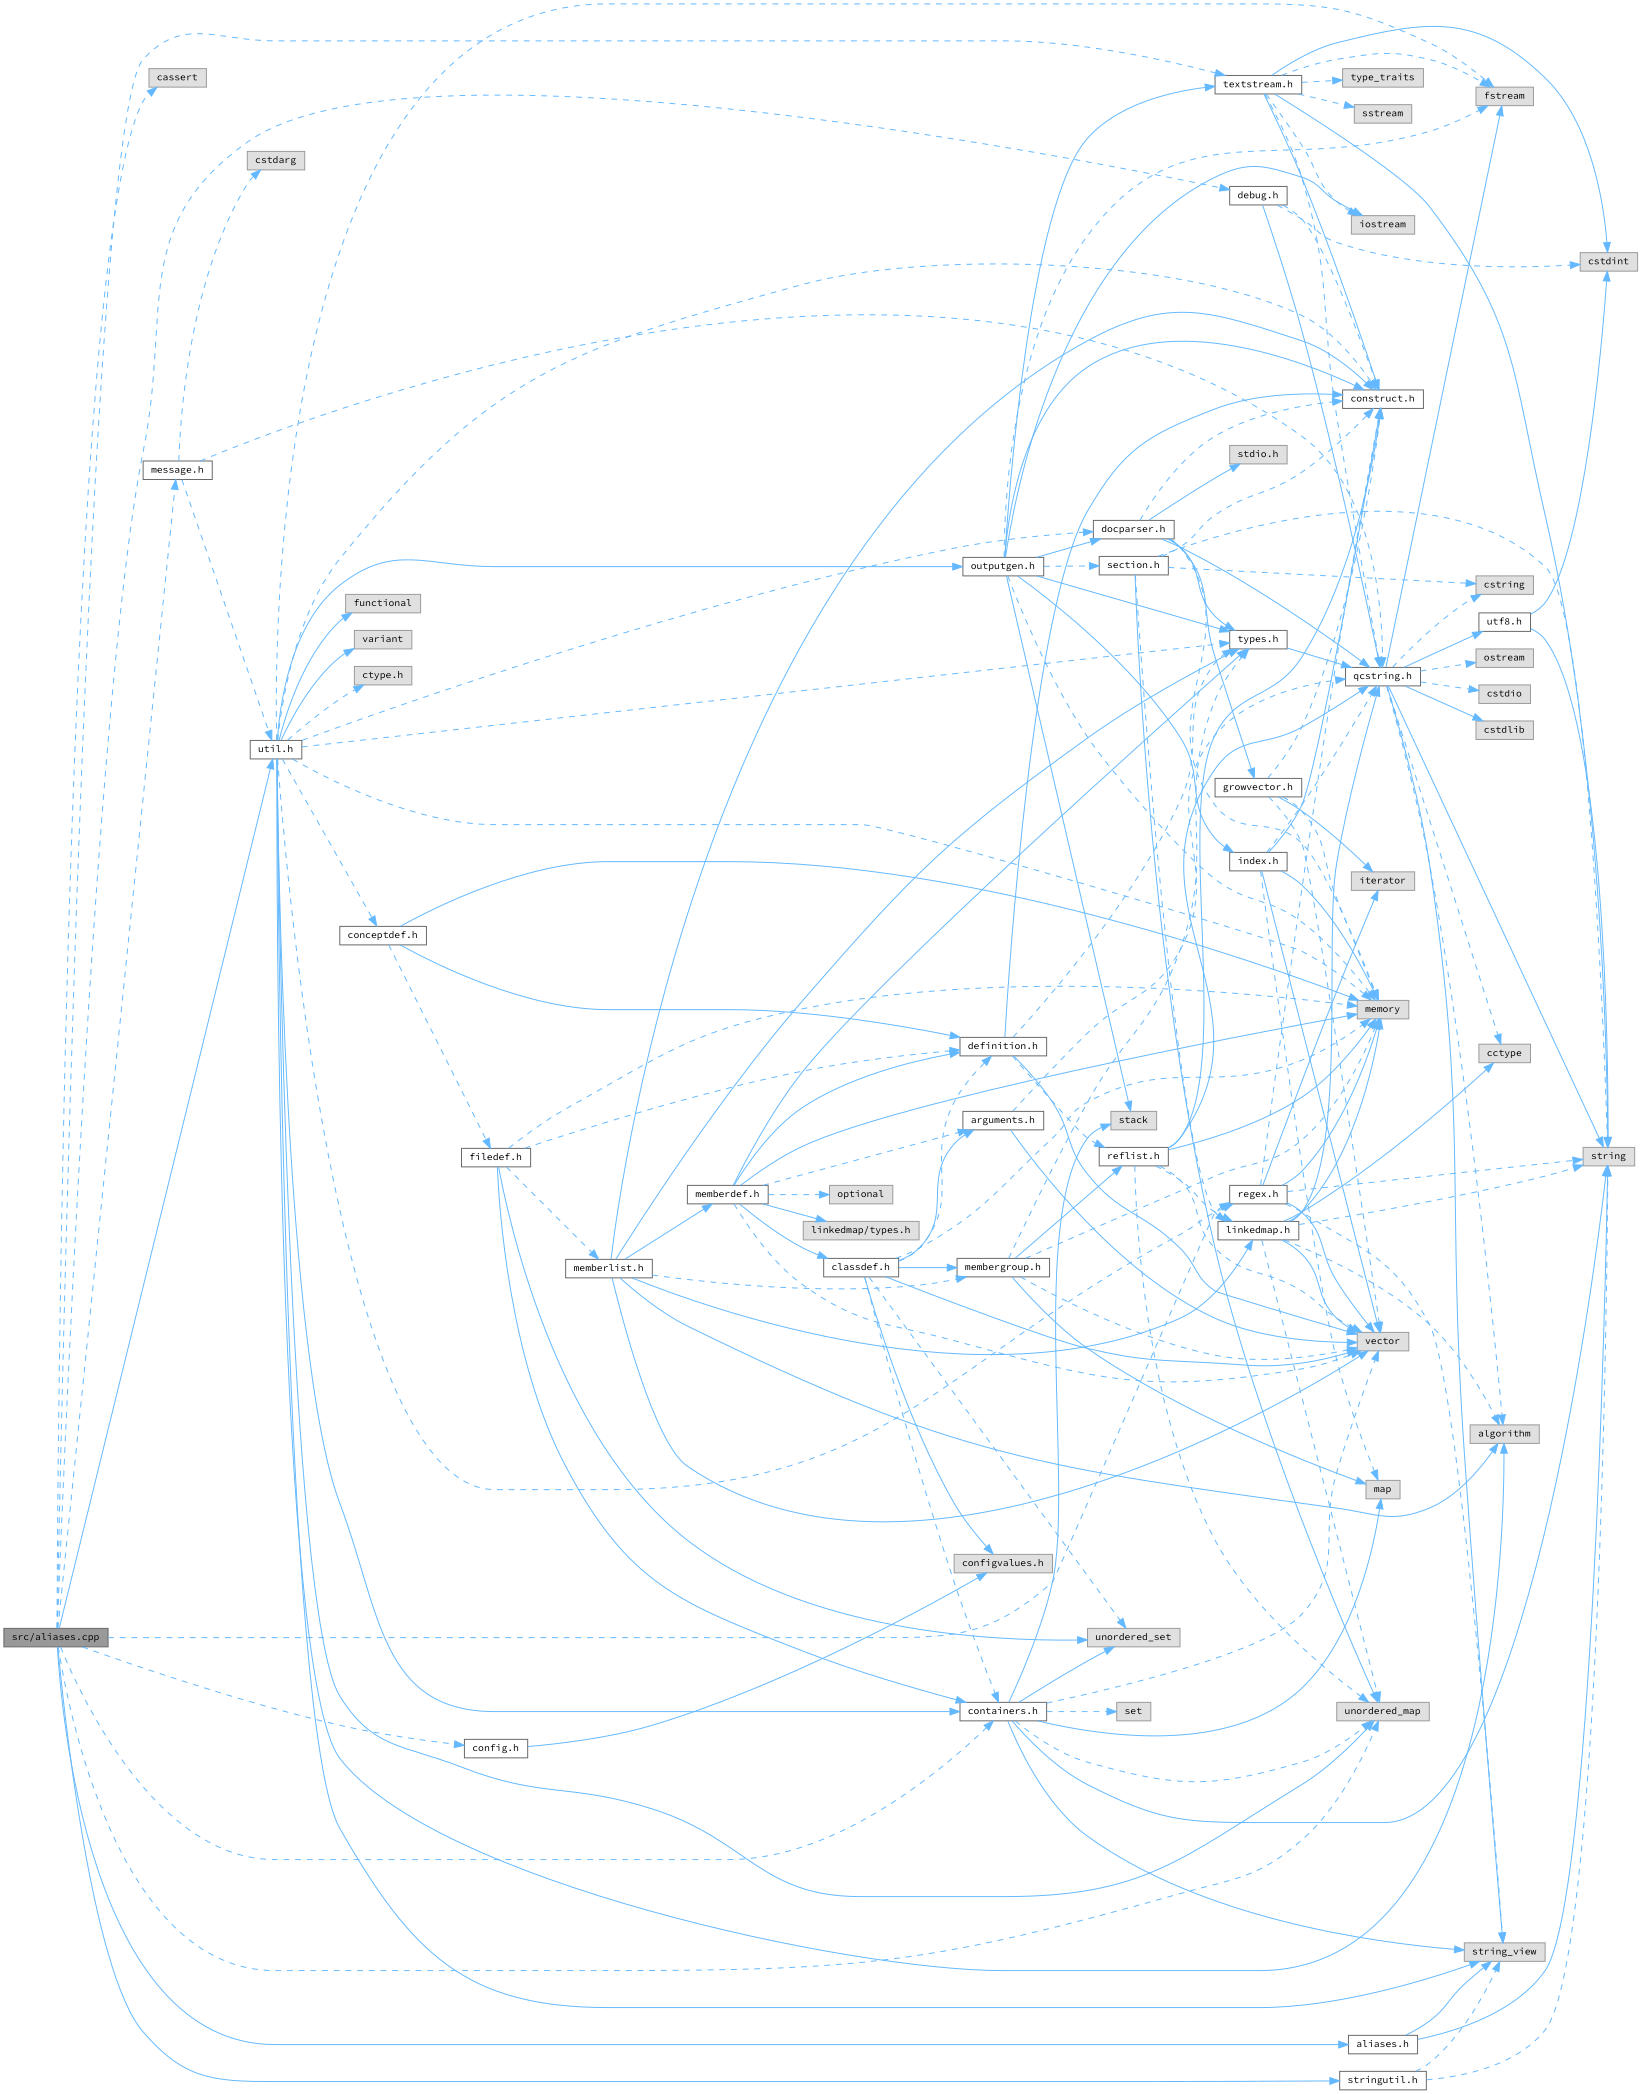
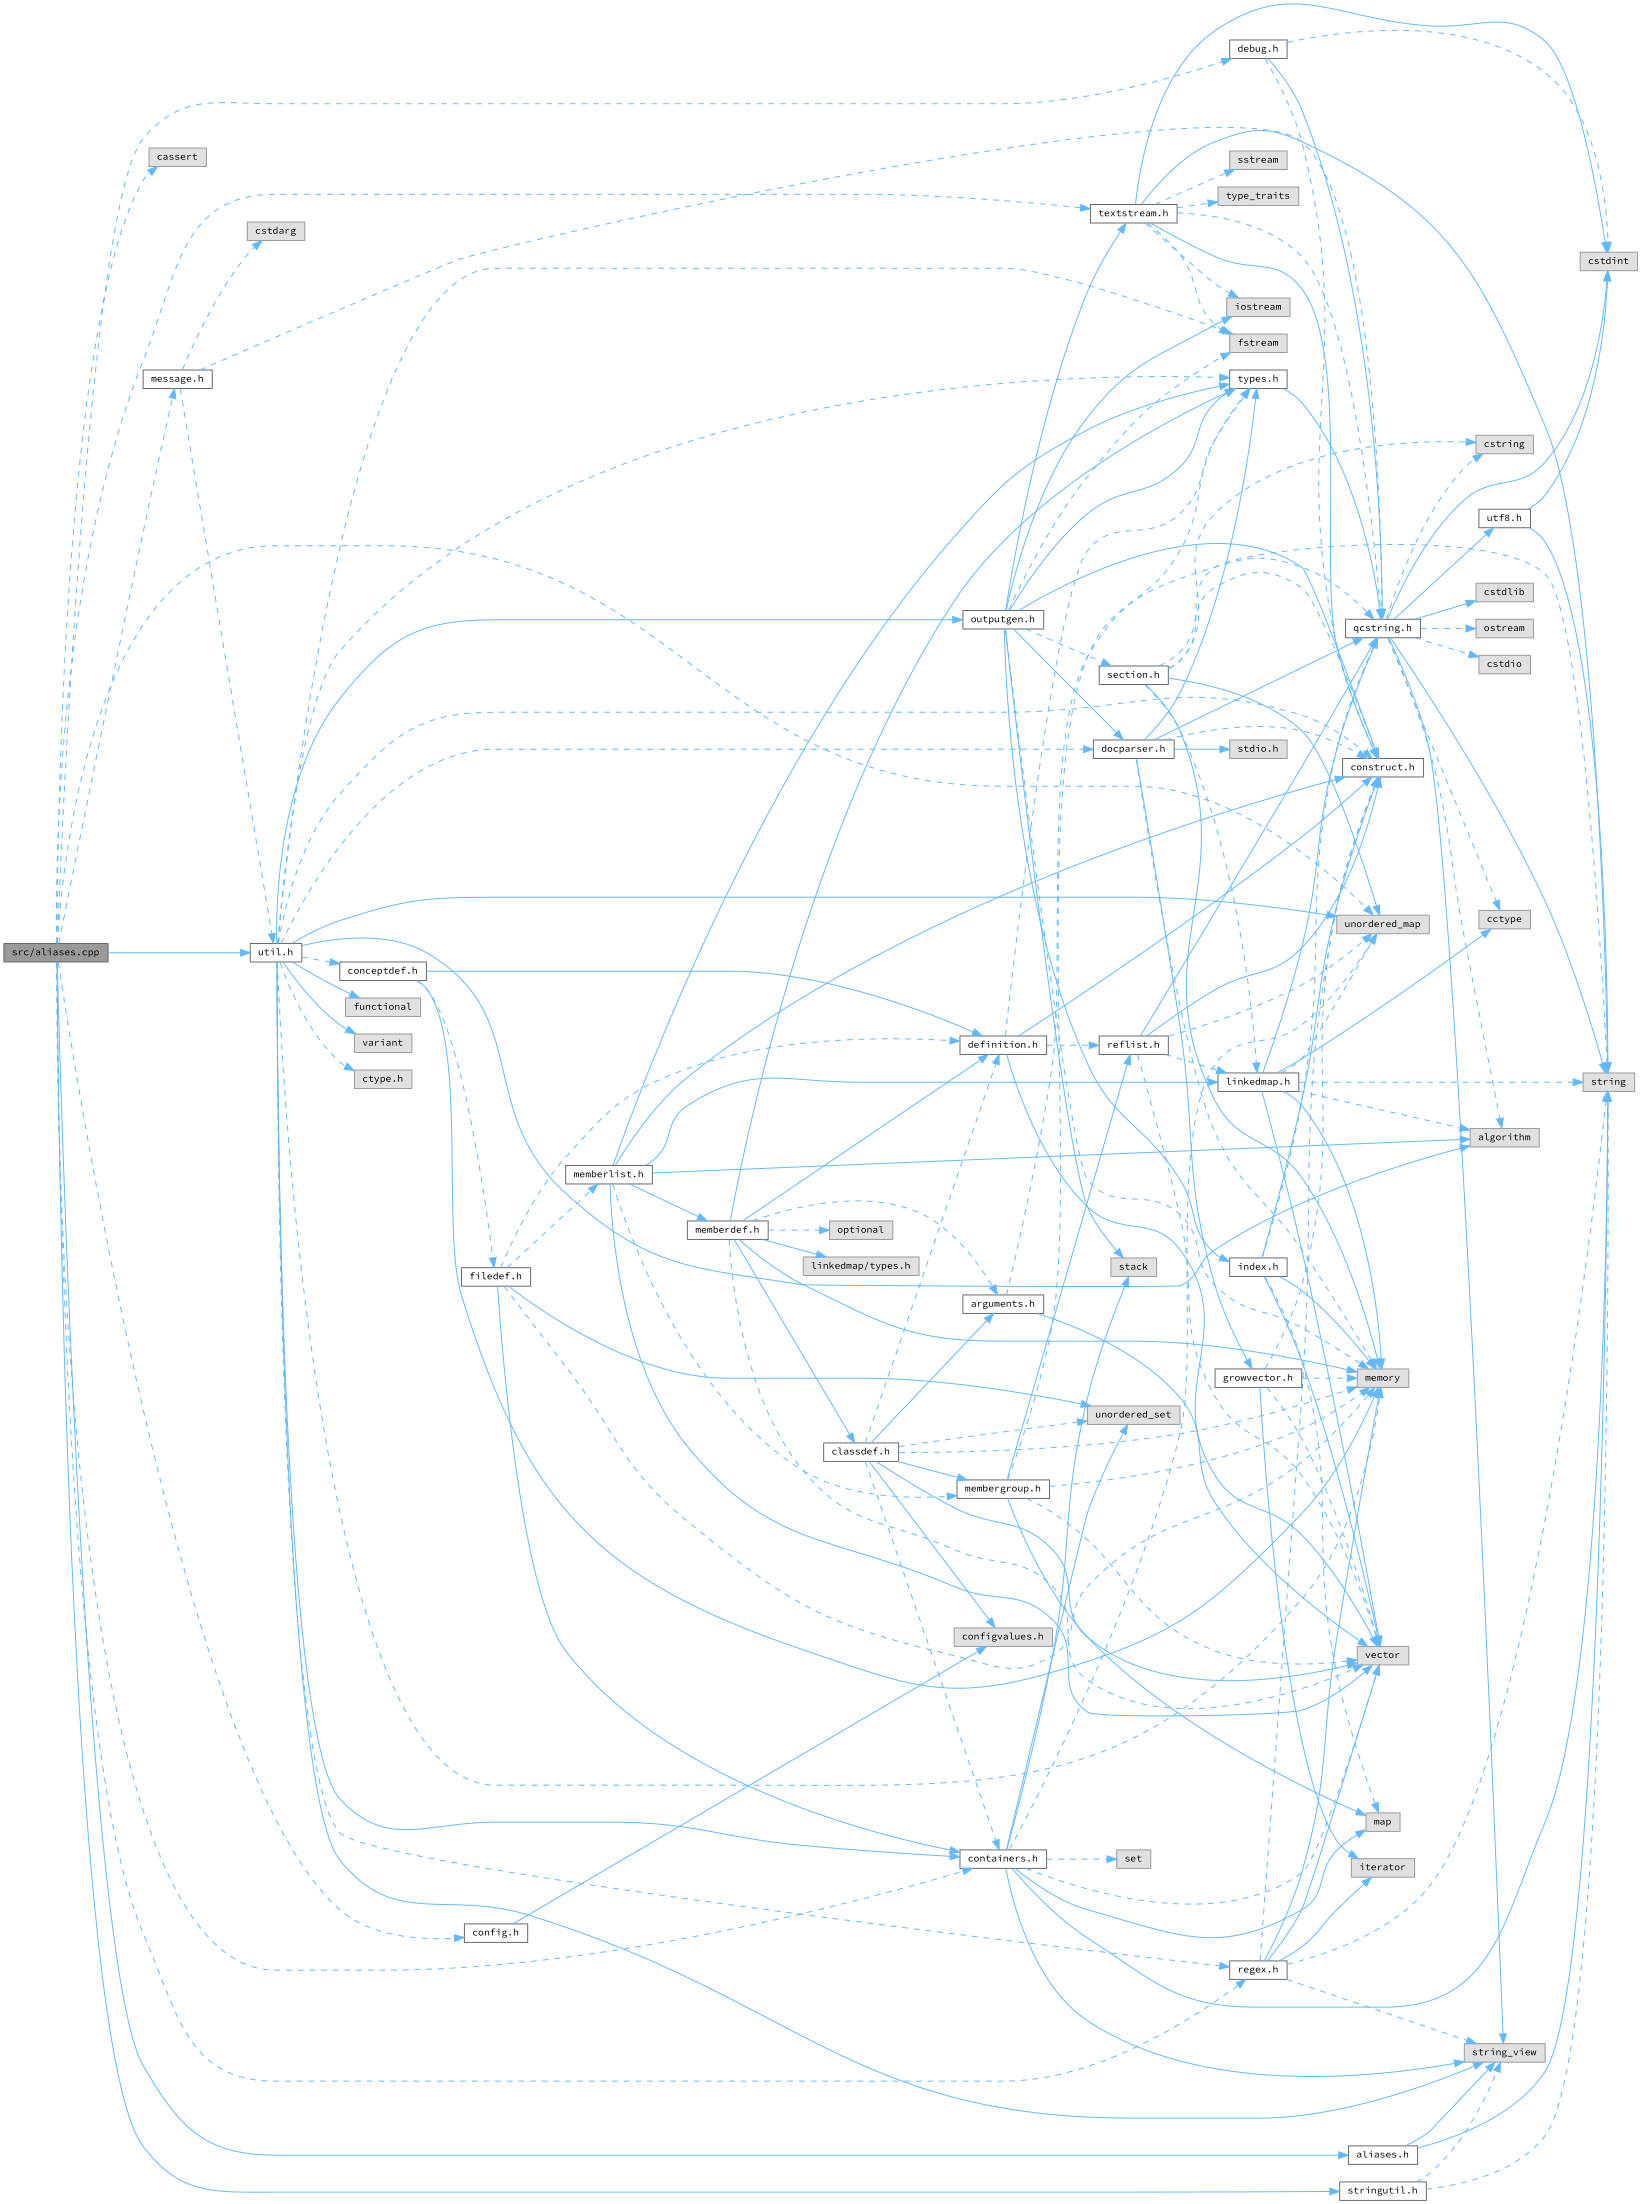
edge "qcstring.h" -> "fstream": now "qcstring.h" -> "cstdint"
edge "reflist.h" -> "memory": now "section.h" -> "memory"
